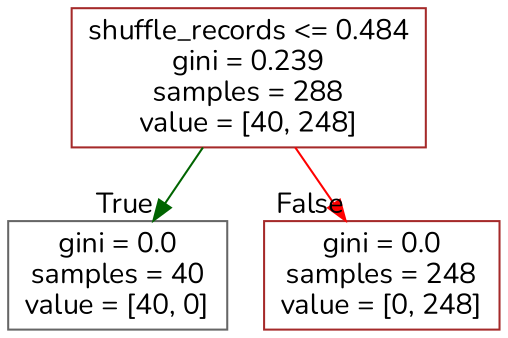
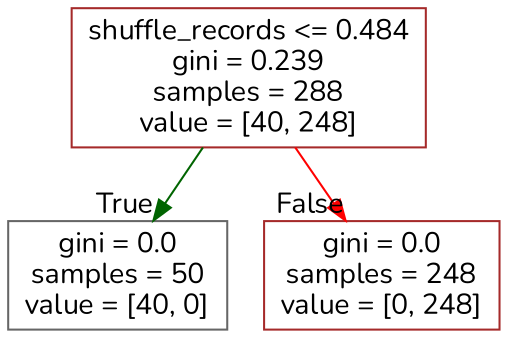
node "gini = 0.0 samples = 40 value = [40, 0]": label "gini = 0.0 samples = 40 value = [40, 0]" -> "gini = 0.0 samples = 50 value = [40, 0]"
